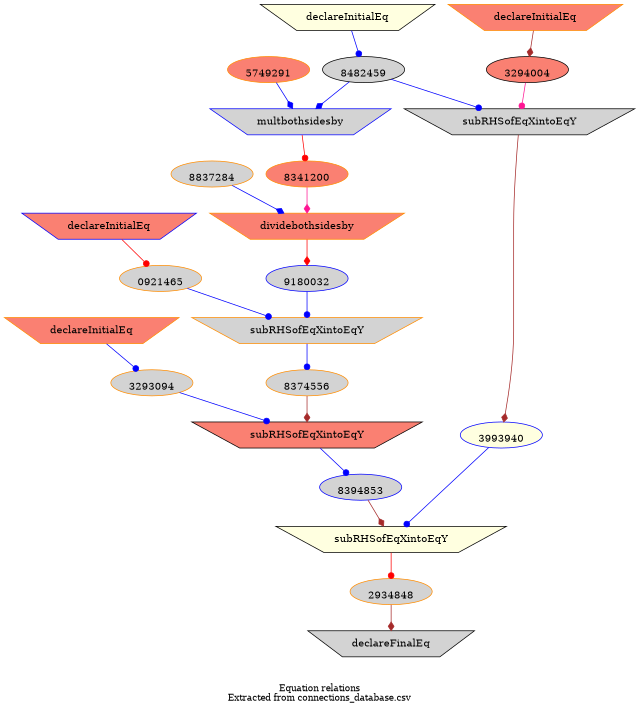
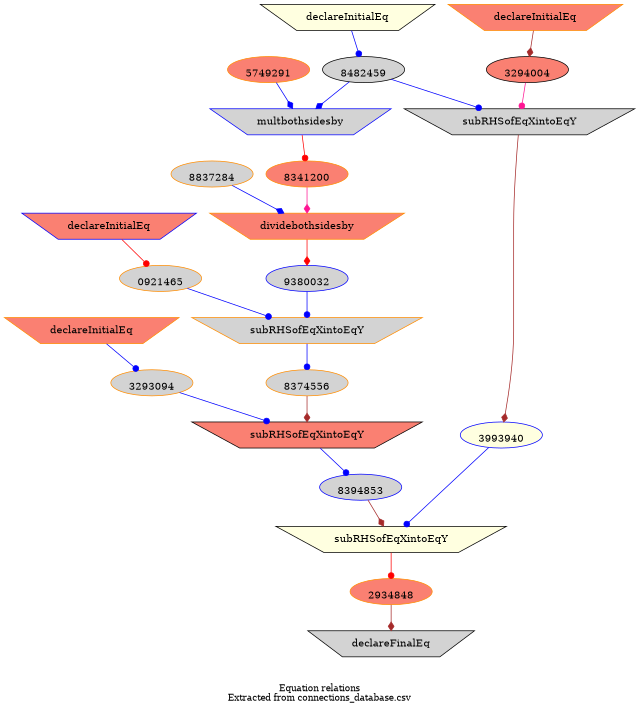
node "9180032": label "9180032" -> "9380032"
node "2934848": fillcolor lightgrey -> salmon
